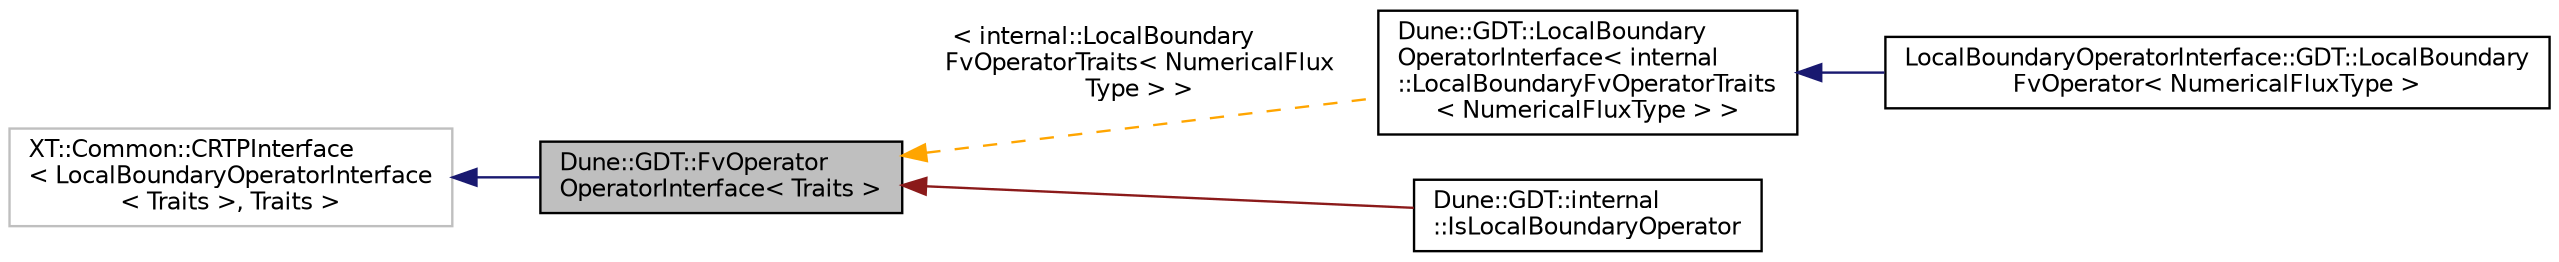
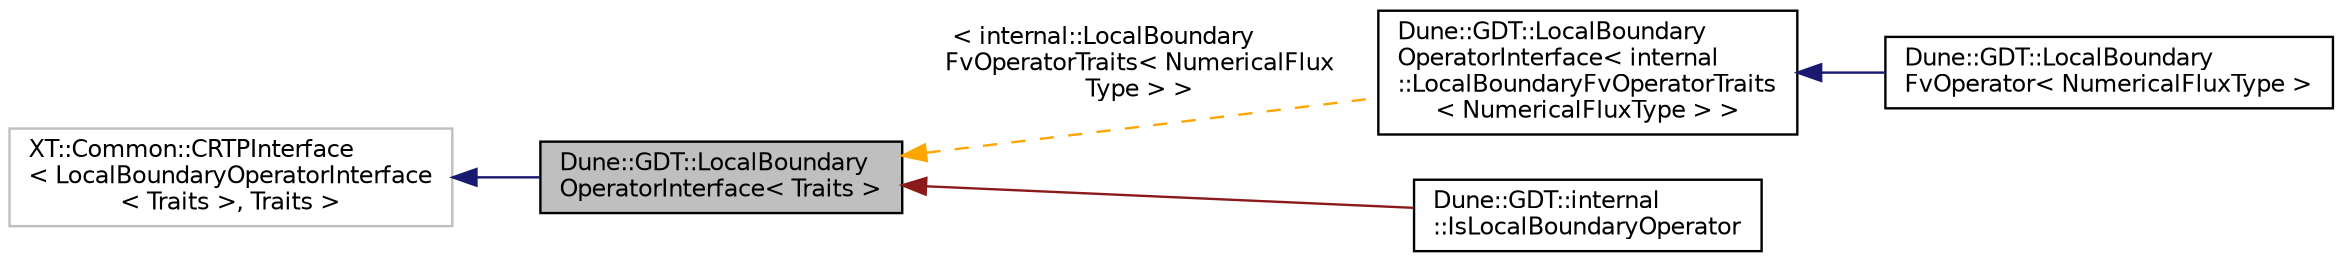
node "LocalBoundaryOperatorInterface::GDT::LocalBoundary FvOperator< NumericalFluxType >": label "LocalBoundaryOperatorInterface::GDT::LocalBoundary FvOperator< NumericalFluxType >" -> "Dune::GDT::LocalBoundary FvOperator< NumericalFluxType >"
node "Dune::GDT::FvOperator OperatorInterface< Traits >": label "Dune::GDT::FvOperator OperatorInterface< Traits >" -> "Dune::GDT::LocalBoundary OperatorInterface< Traits >"
